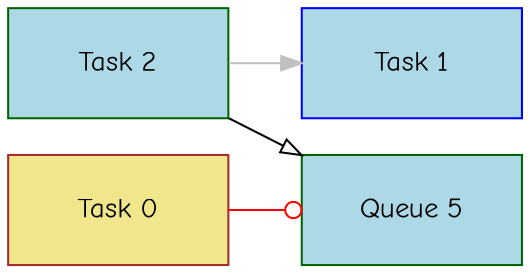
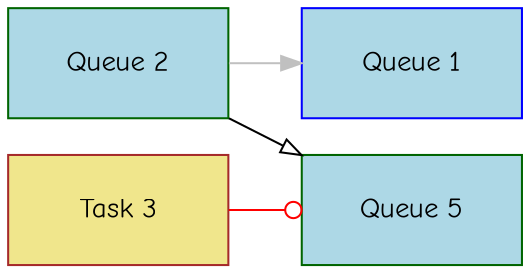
node "Task 2": label "Task 2" -> "Queue 2"
node "Task 1": label "Task 1" -> "Queue 1"
node "Task 0": label "Task 0" -> "Task 3"
